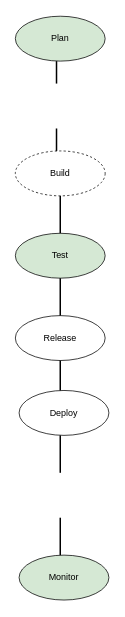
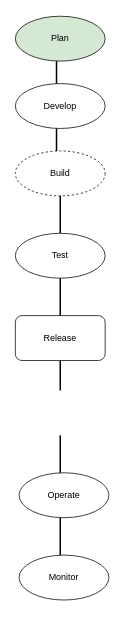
node "Develop": added
node "Test": fillcolor #d5e8d4 -> #ffffff
node "Release": shape ellipse -> rounded rectangle
node "Deploy": removed
node "Operate": added
node "Monitor": fillcolor #d5e8d4 -> #ffffff
